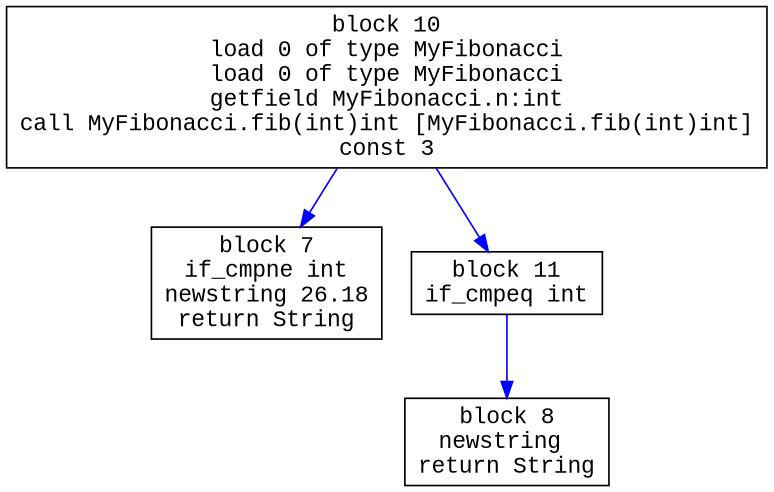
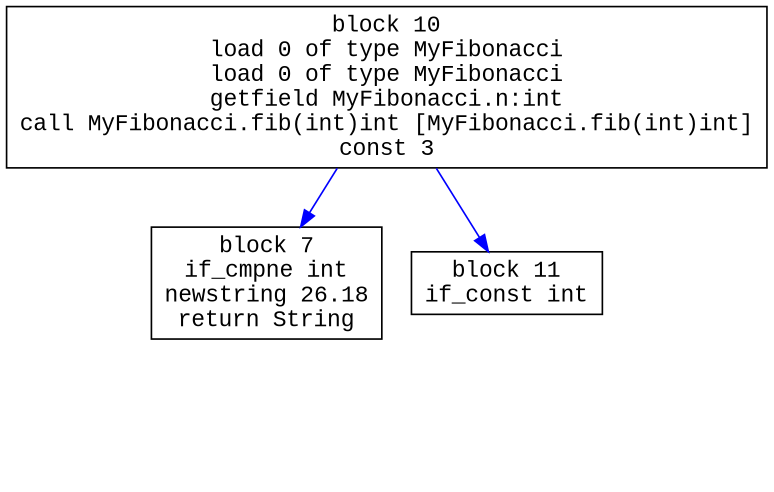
node "block 11 if_cmpeq int": label "block 11 if_cmpeq int" -> "block 11 if_const int"
node "block 8 newstring return String": removed
